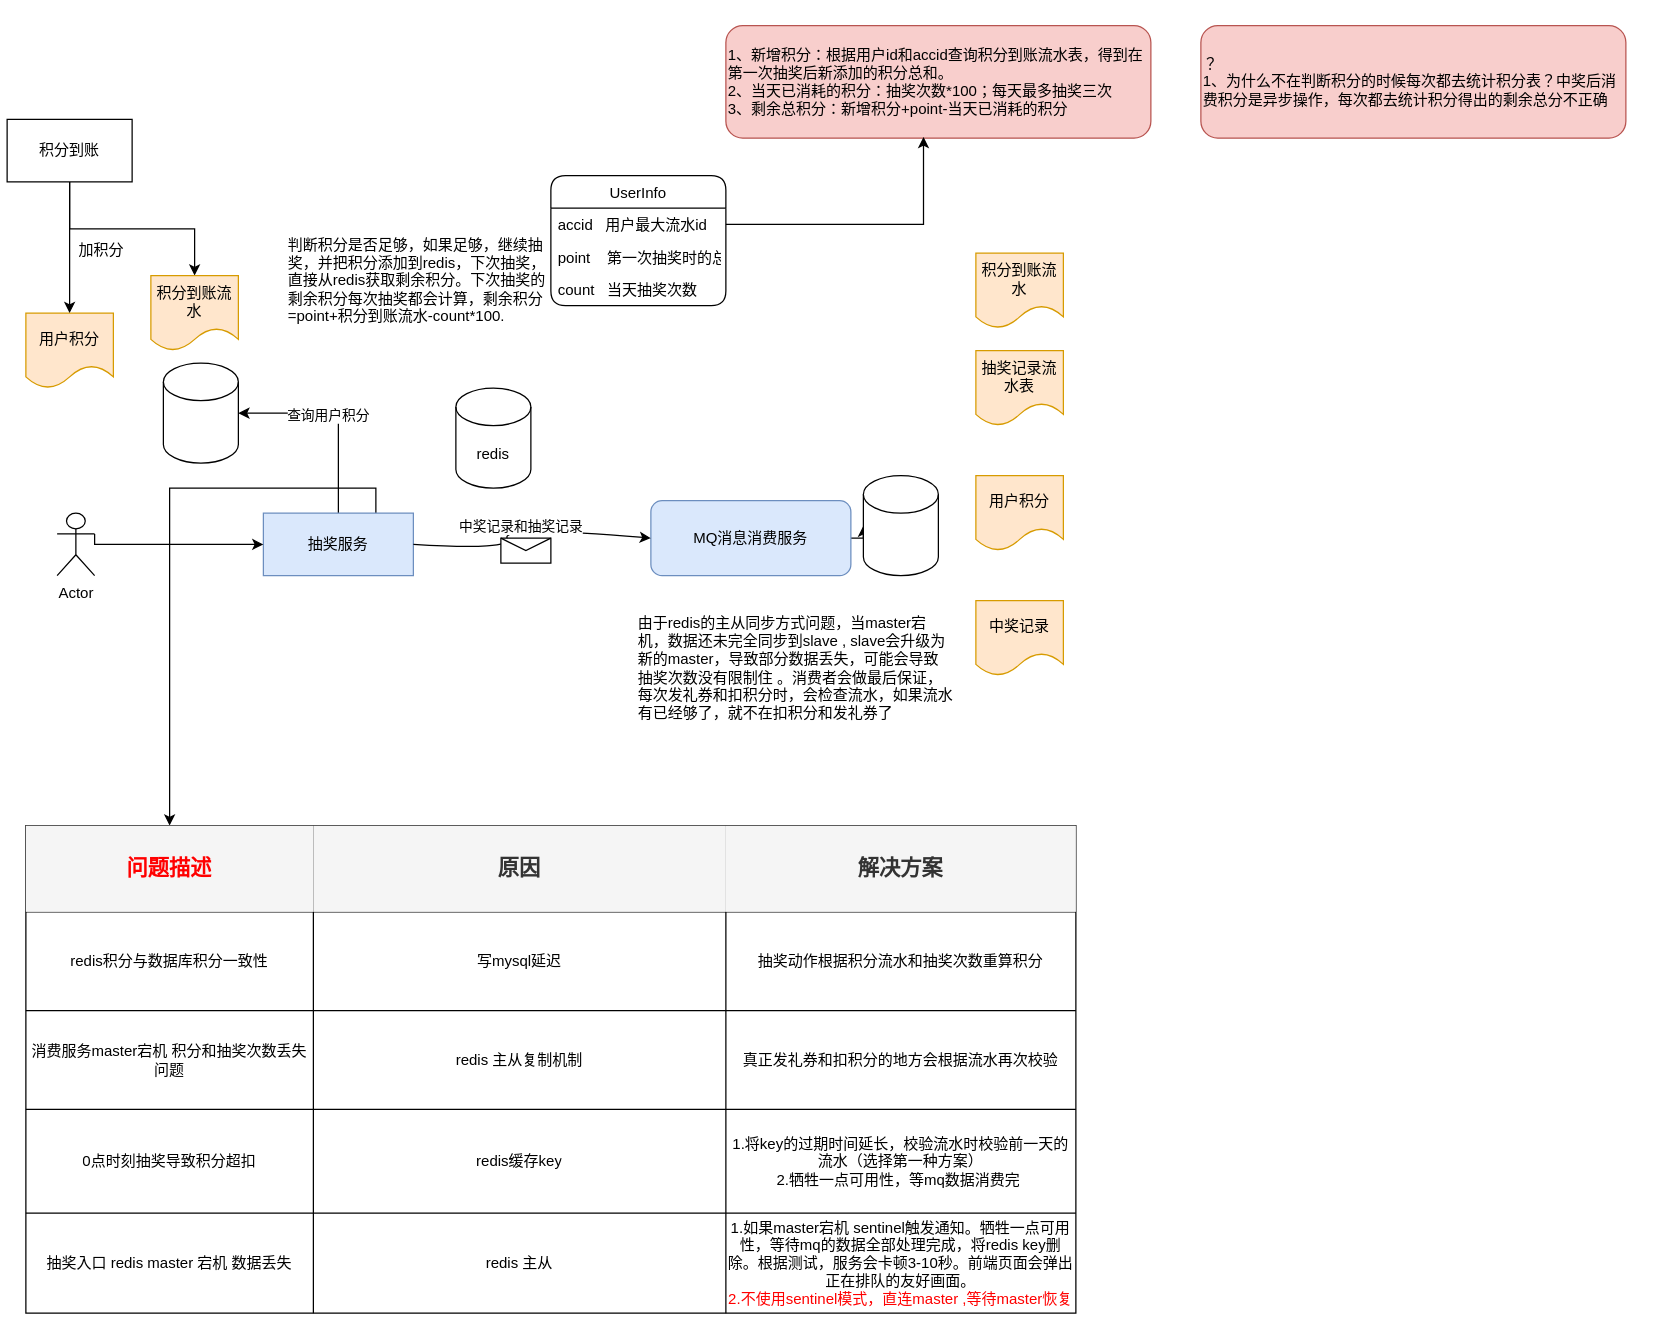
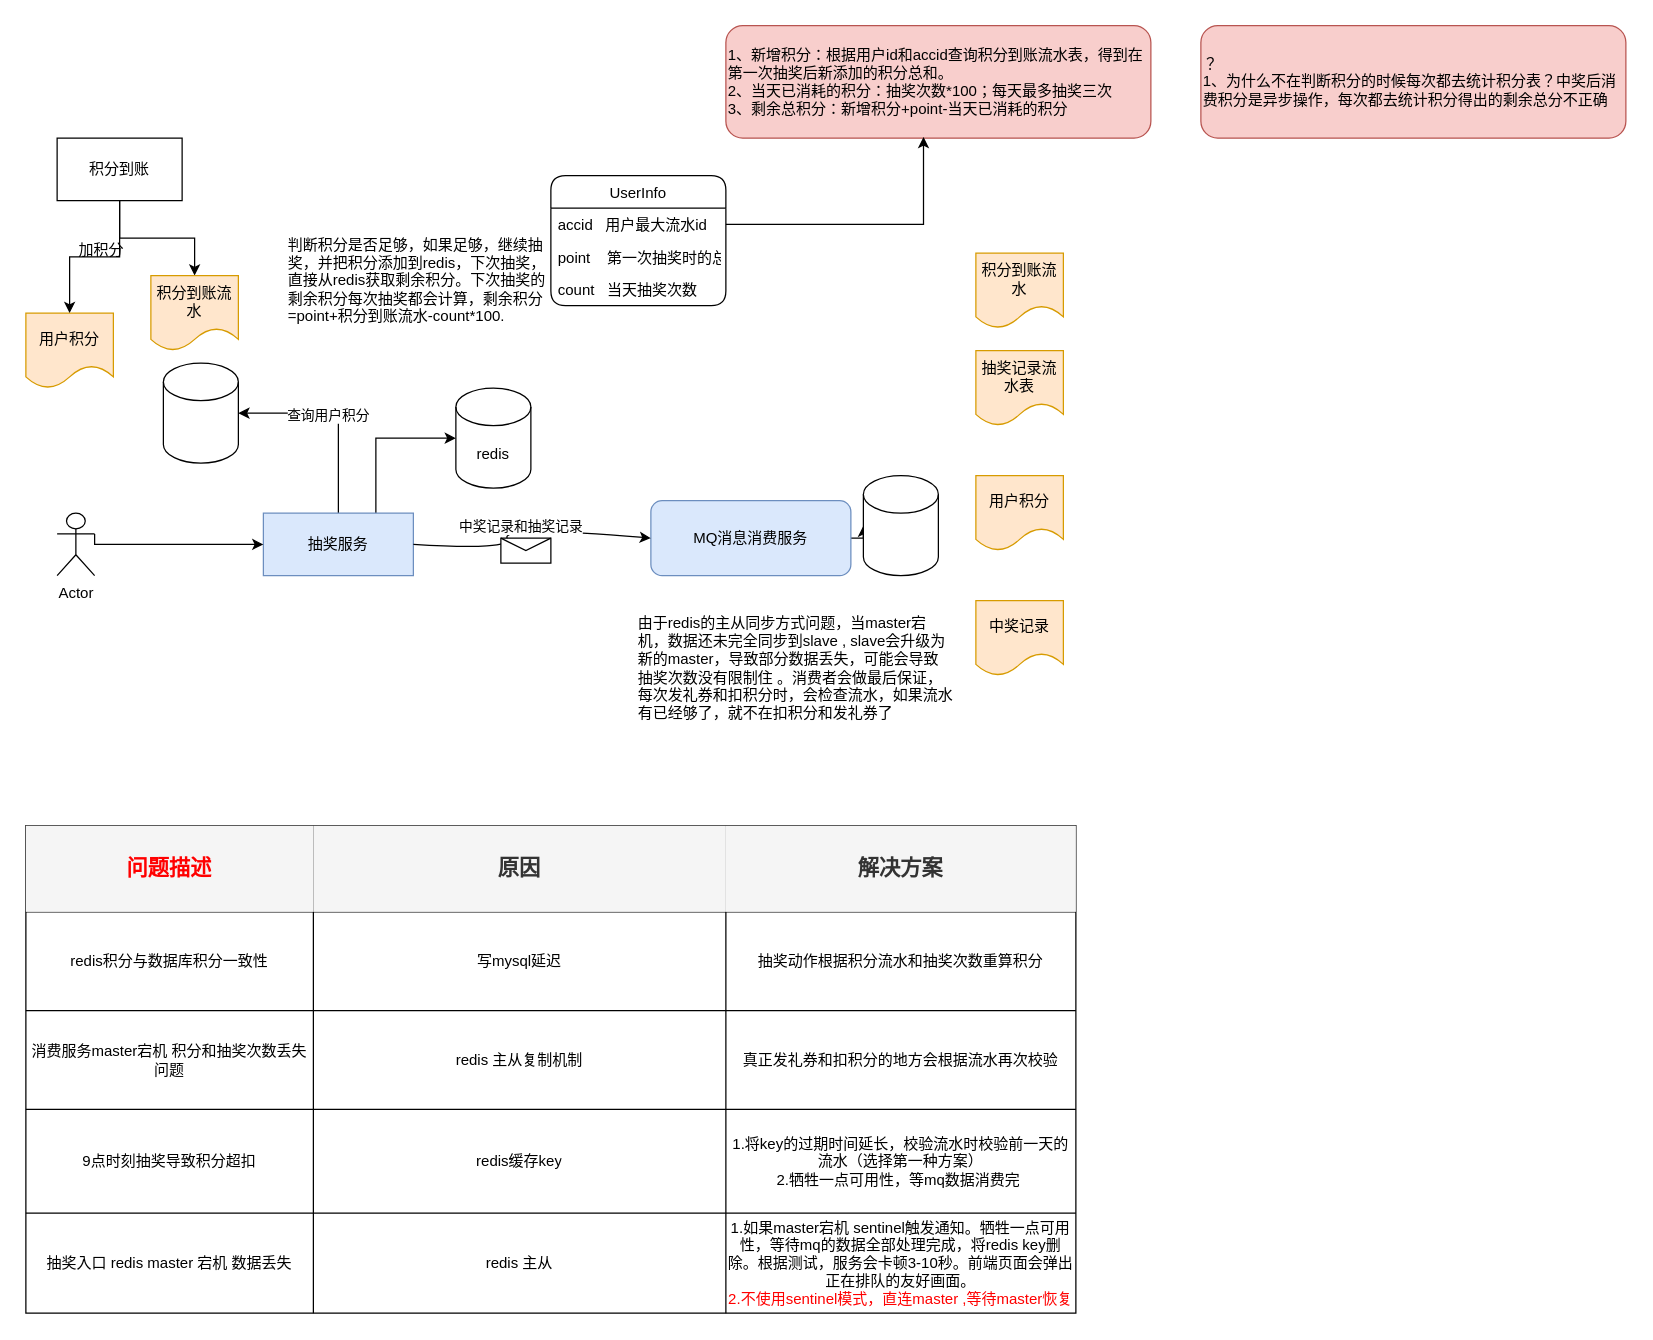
node "积分到账": moved (69, 151) -> (119, 169)
edge "抽奖服务" -> "问题描述": now "抽奖服务" -> "redis"
node "0点时刻抽奖导致积分超扣": label "0点时刻抽奖导致积分超扣" -> "9点时刻抽奖导致积分超扣"
